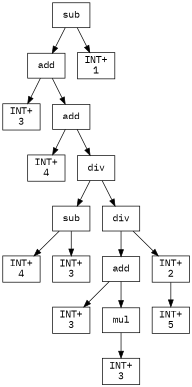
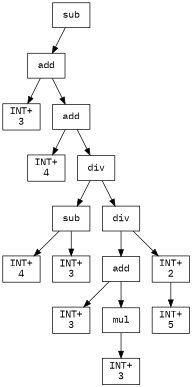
node "INT+ 1": removed
